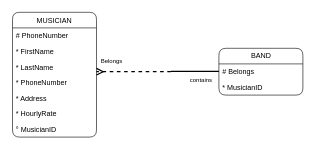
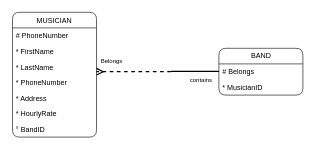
node "° MusicianID": label "° MusicianID" -> "° BandID"
